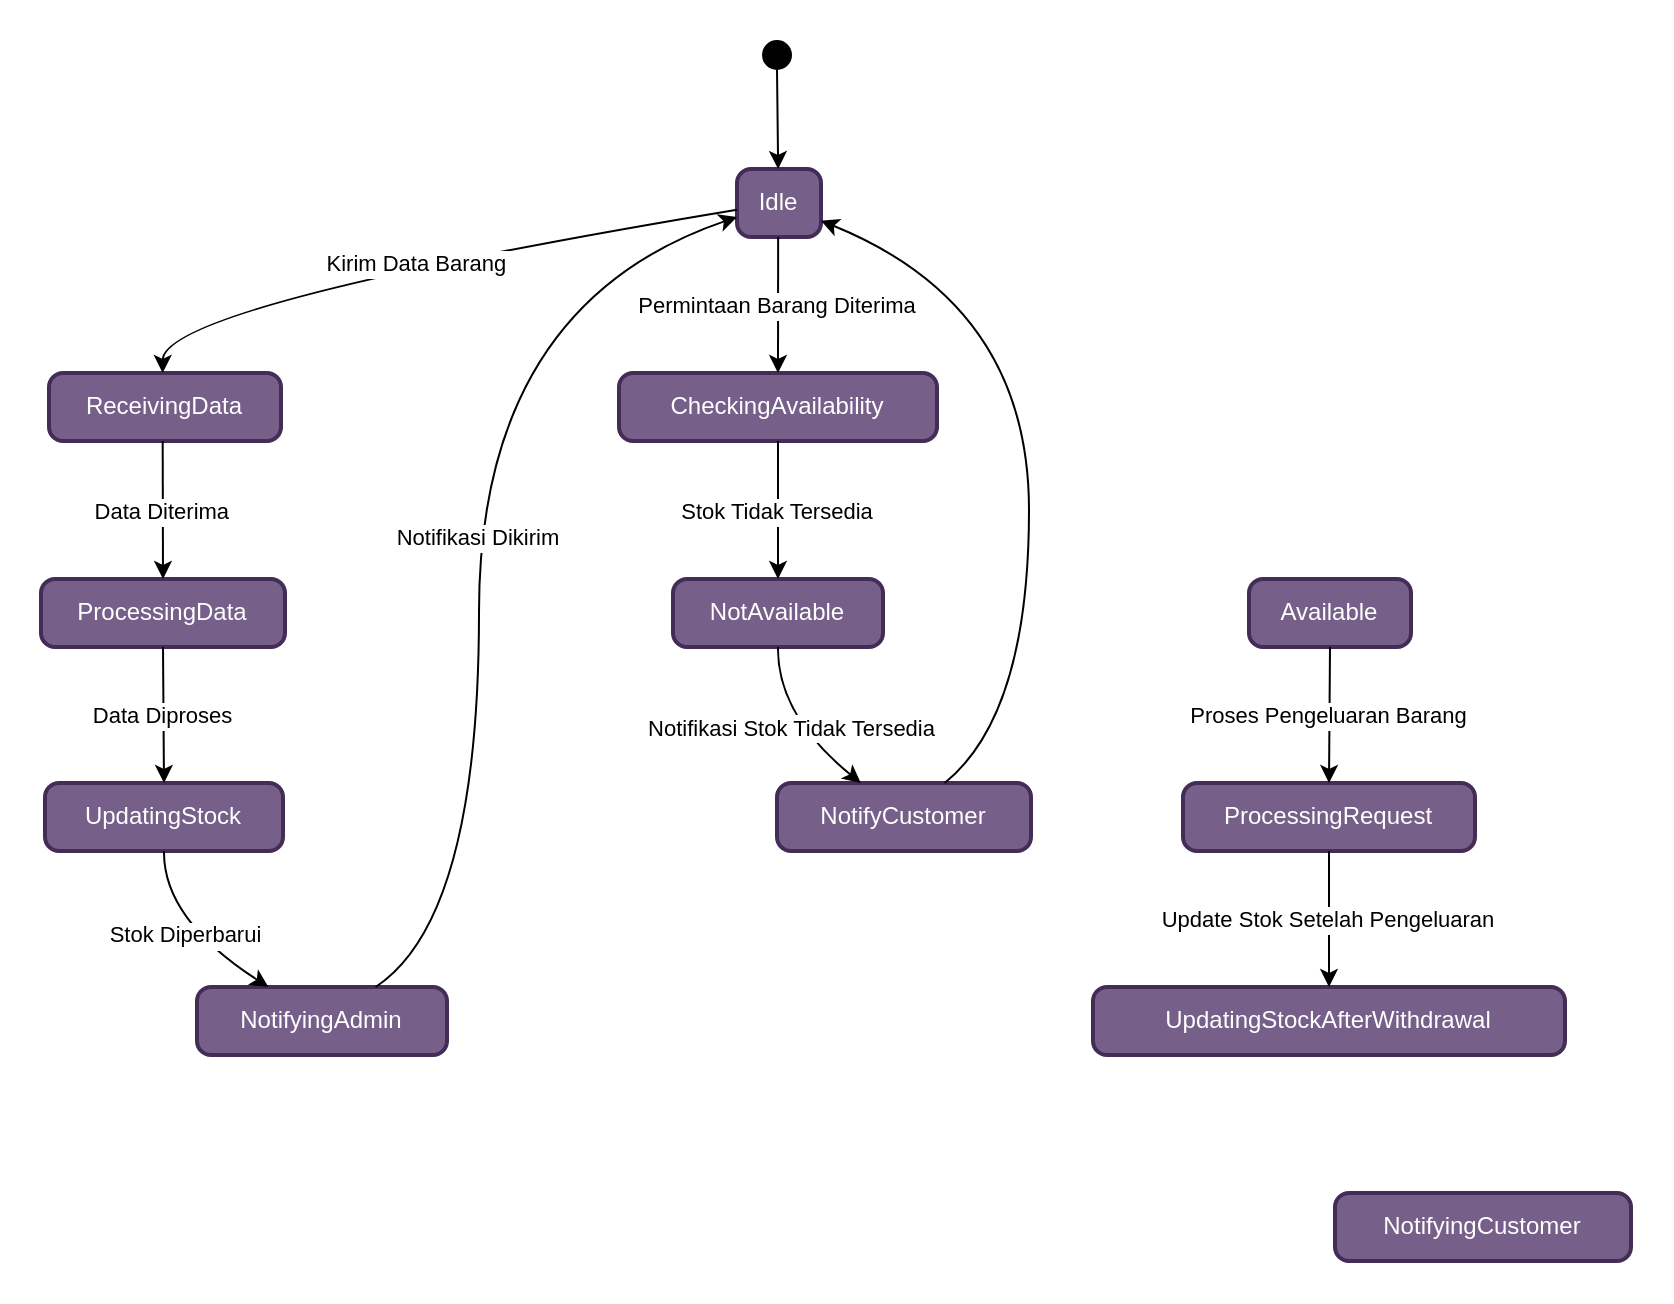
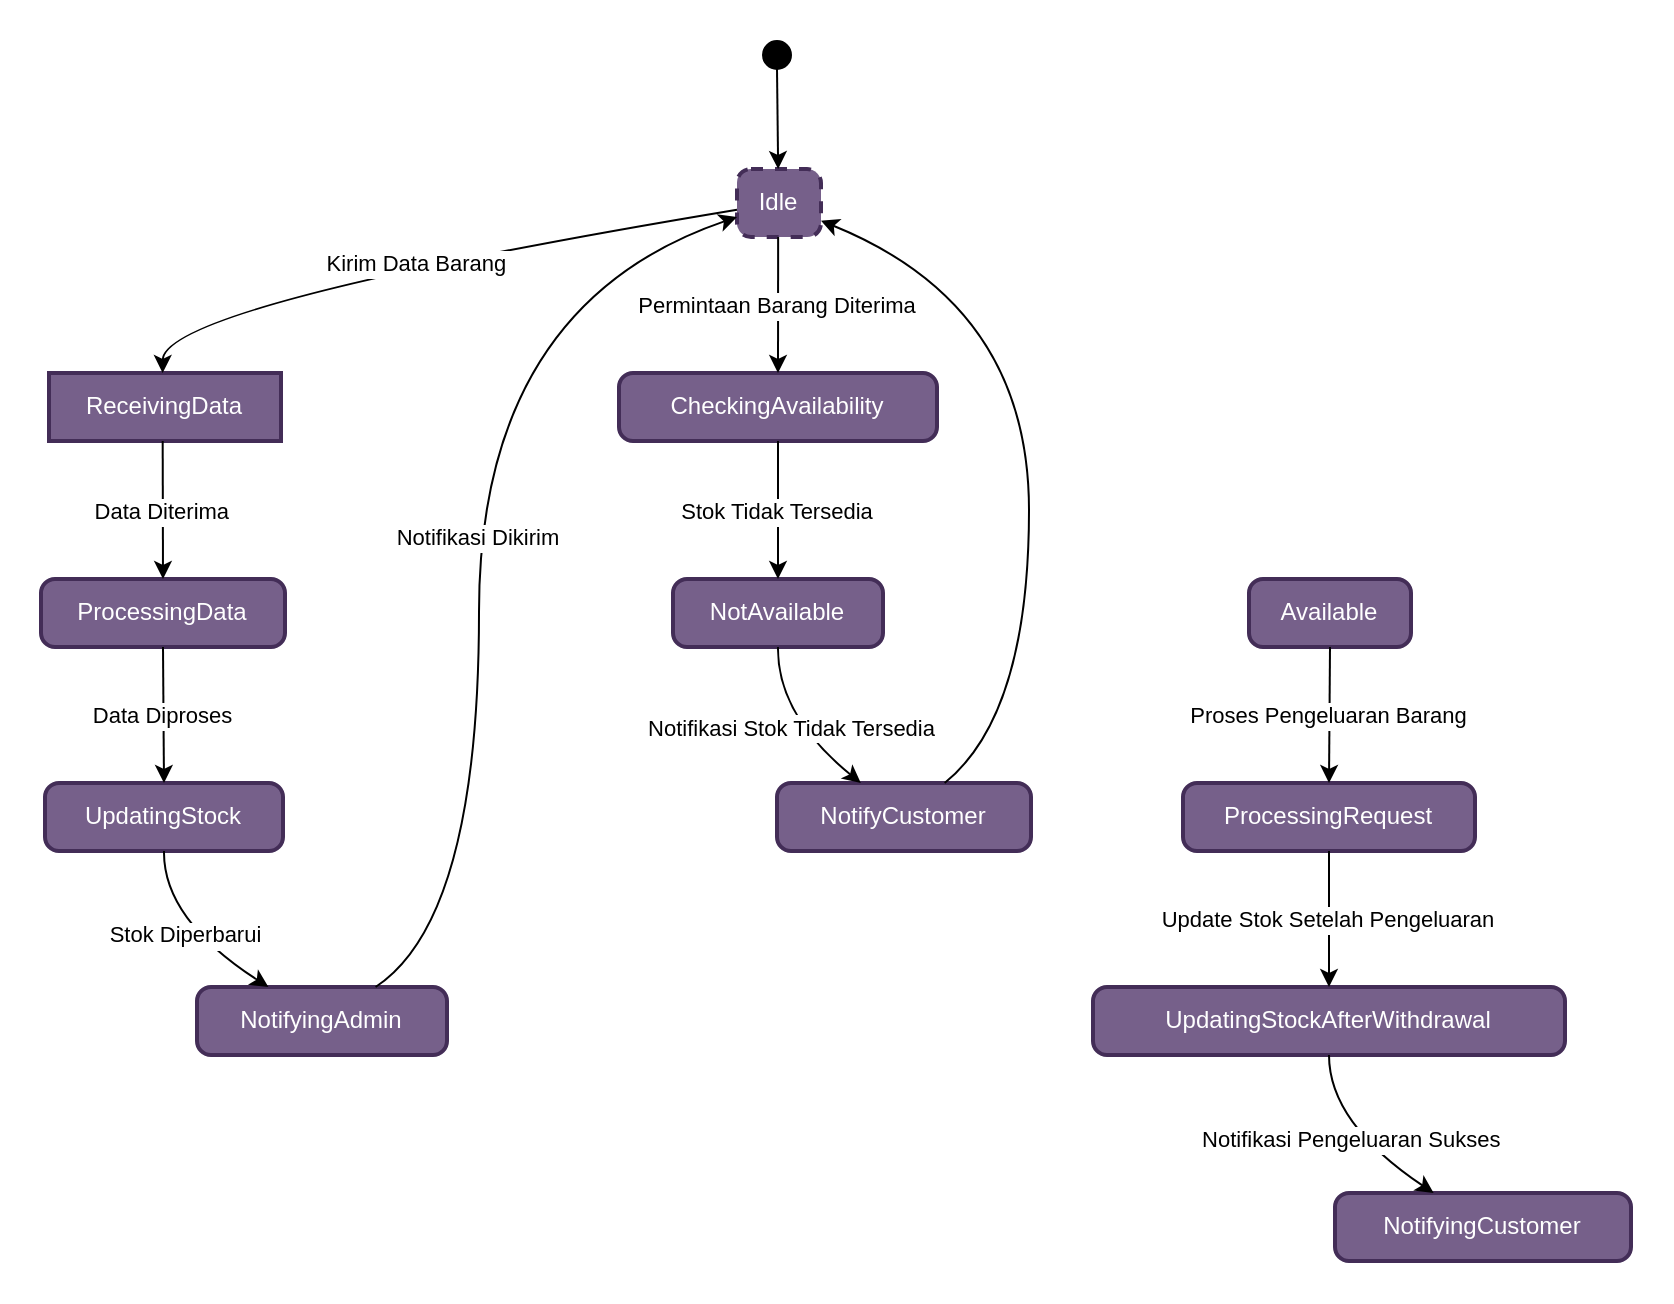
node "Idle": style solid -> dashed
node "ReceivingData": shape rounded rectangle -> rectangle
edge "UpdatingStockAfterWithdrawal" -> "NotifyingCustomer": added, label "Notifikasi Pengeluaran Sukses"
